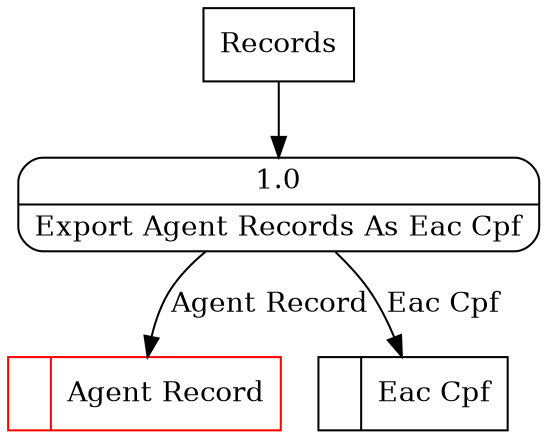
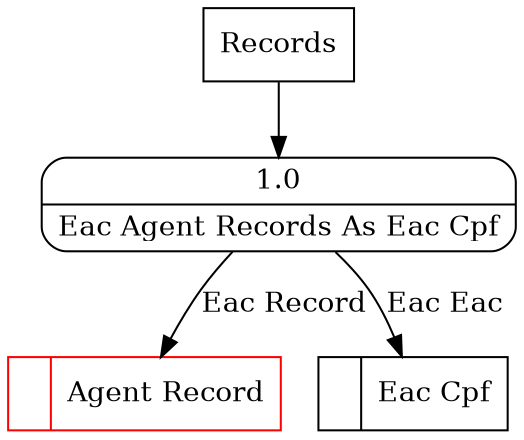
node "1.0": text "Export Agent Records As Eac Cpf" -> "Eac Agent Records As Eac Cpf"
edge "1.0" -> "Agent Record": label "Agent Record" -> "Eac Record"
edge "1.0" -> "Eac Cpf": label "Eac Cpf" -> "Eac Eac"
